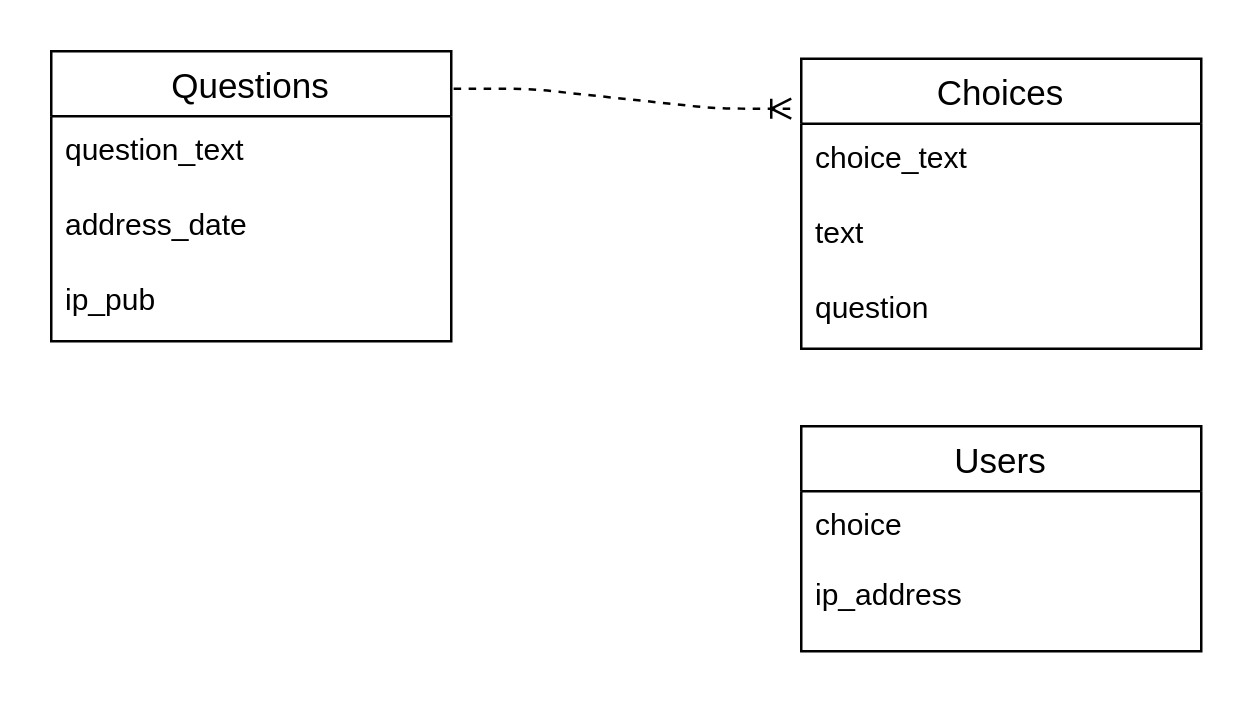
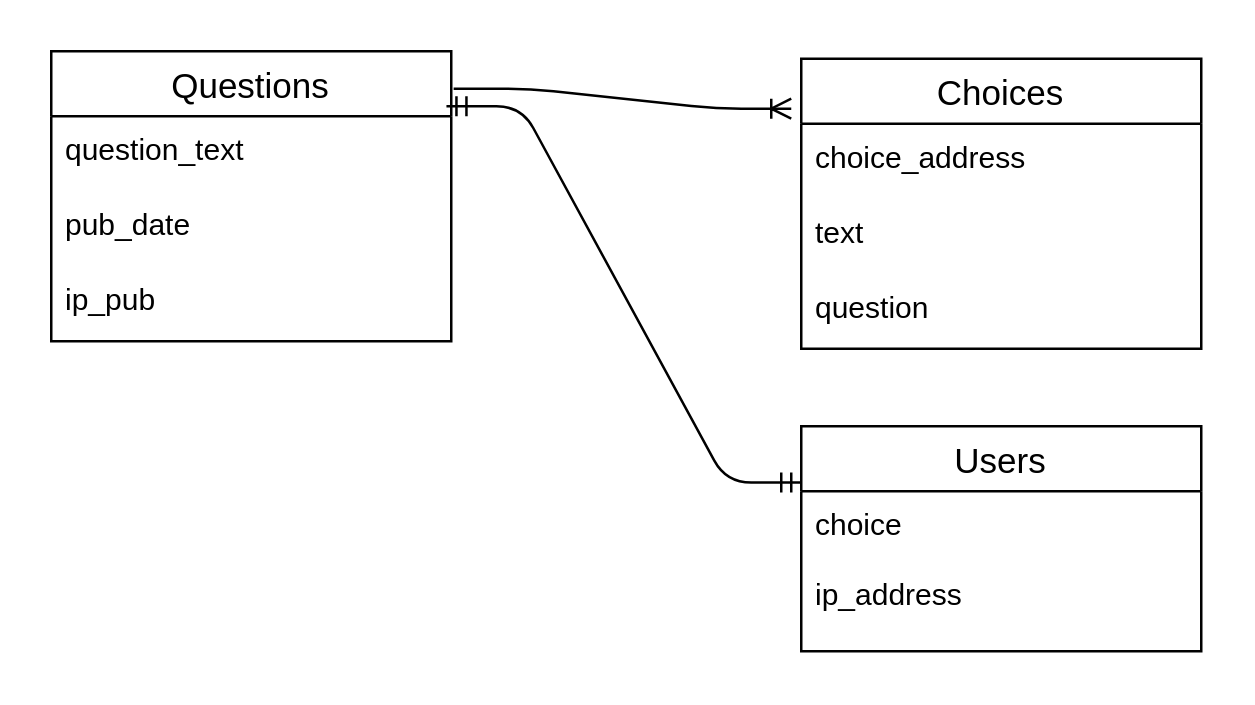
edge "Questions" -> "Choices": style dashed -> solid
node "choice_text": label "choice_text" -> "choice_address"
node "address_date": label "address_date" -> "pub_date"
edge "question_text" -- "Users": added
